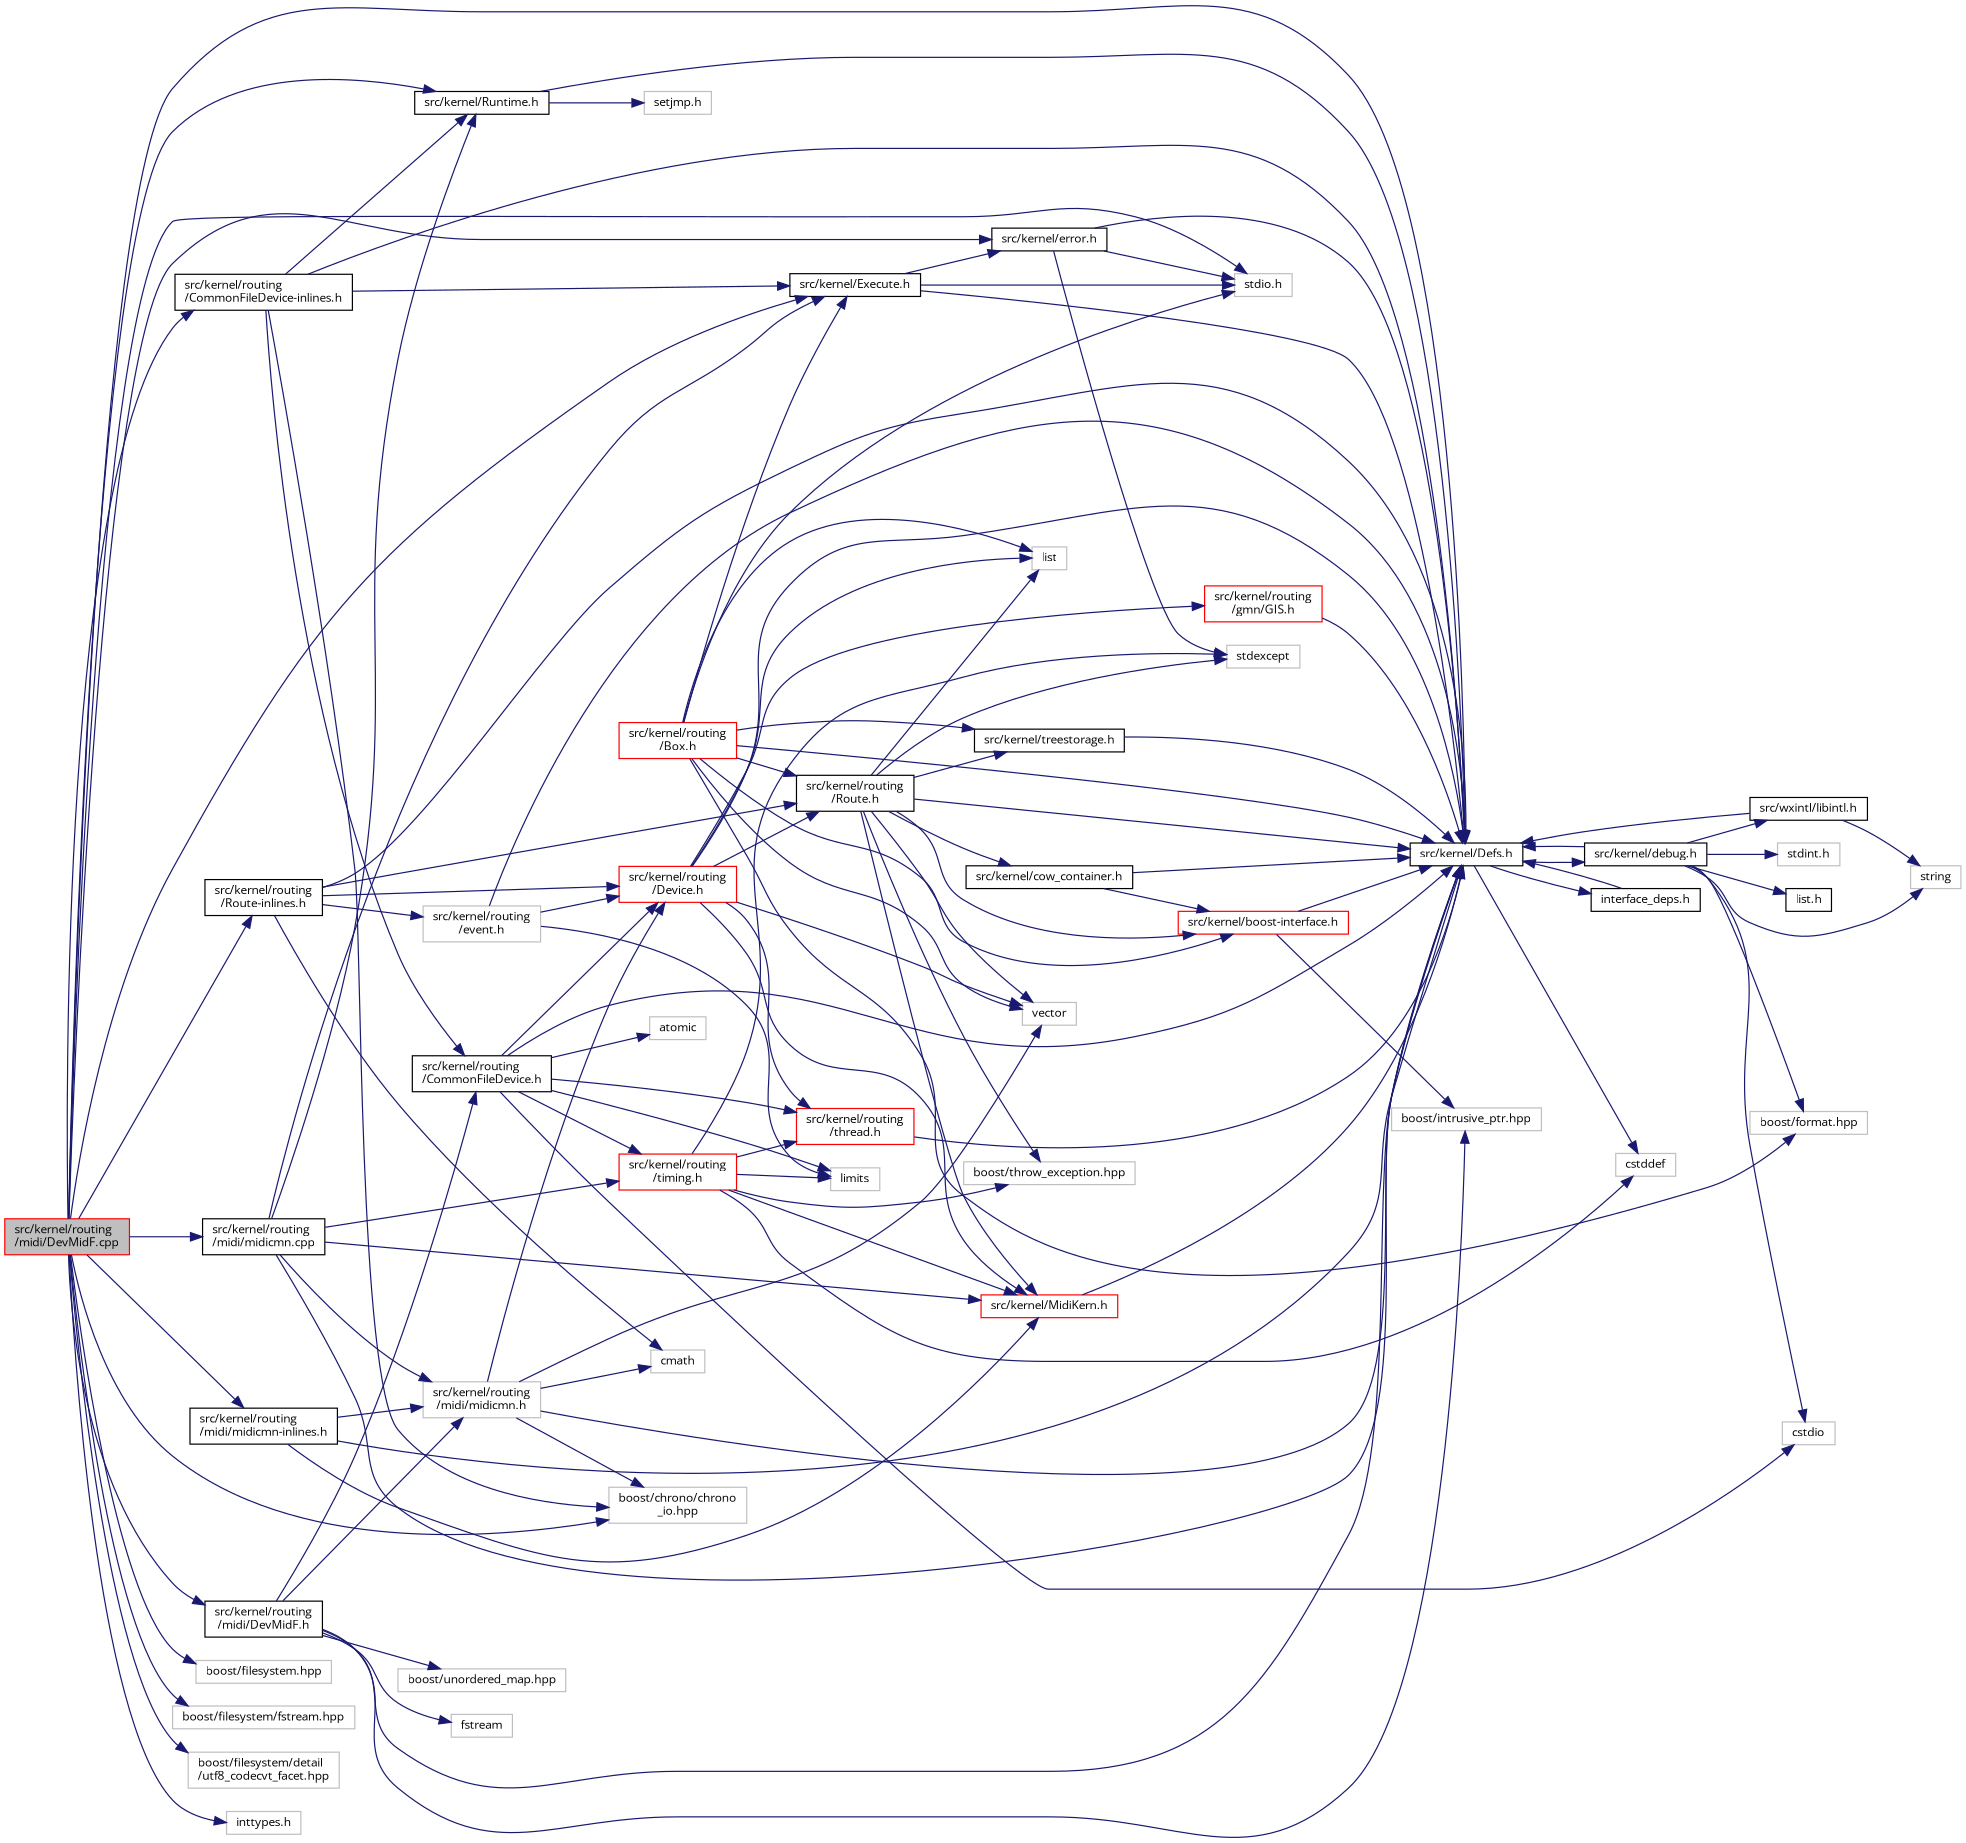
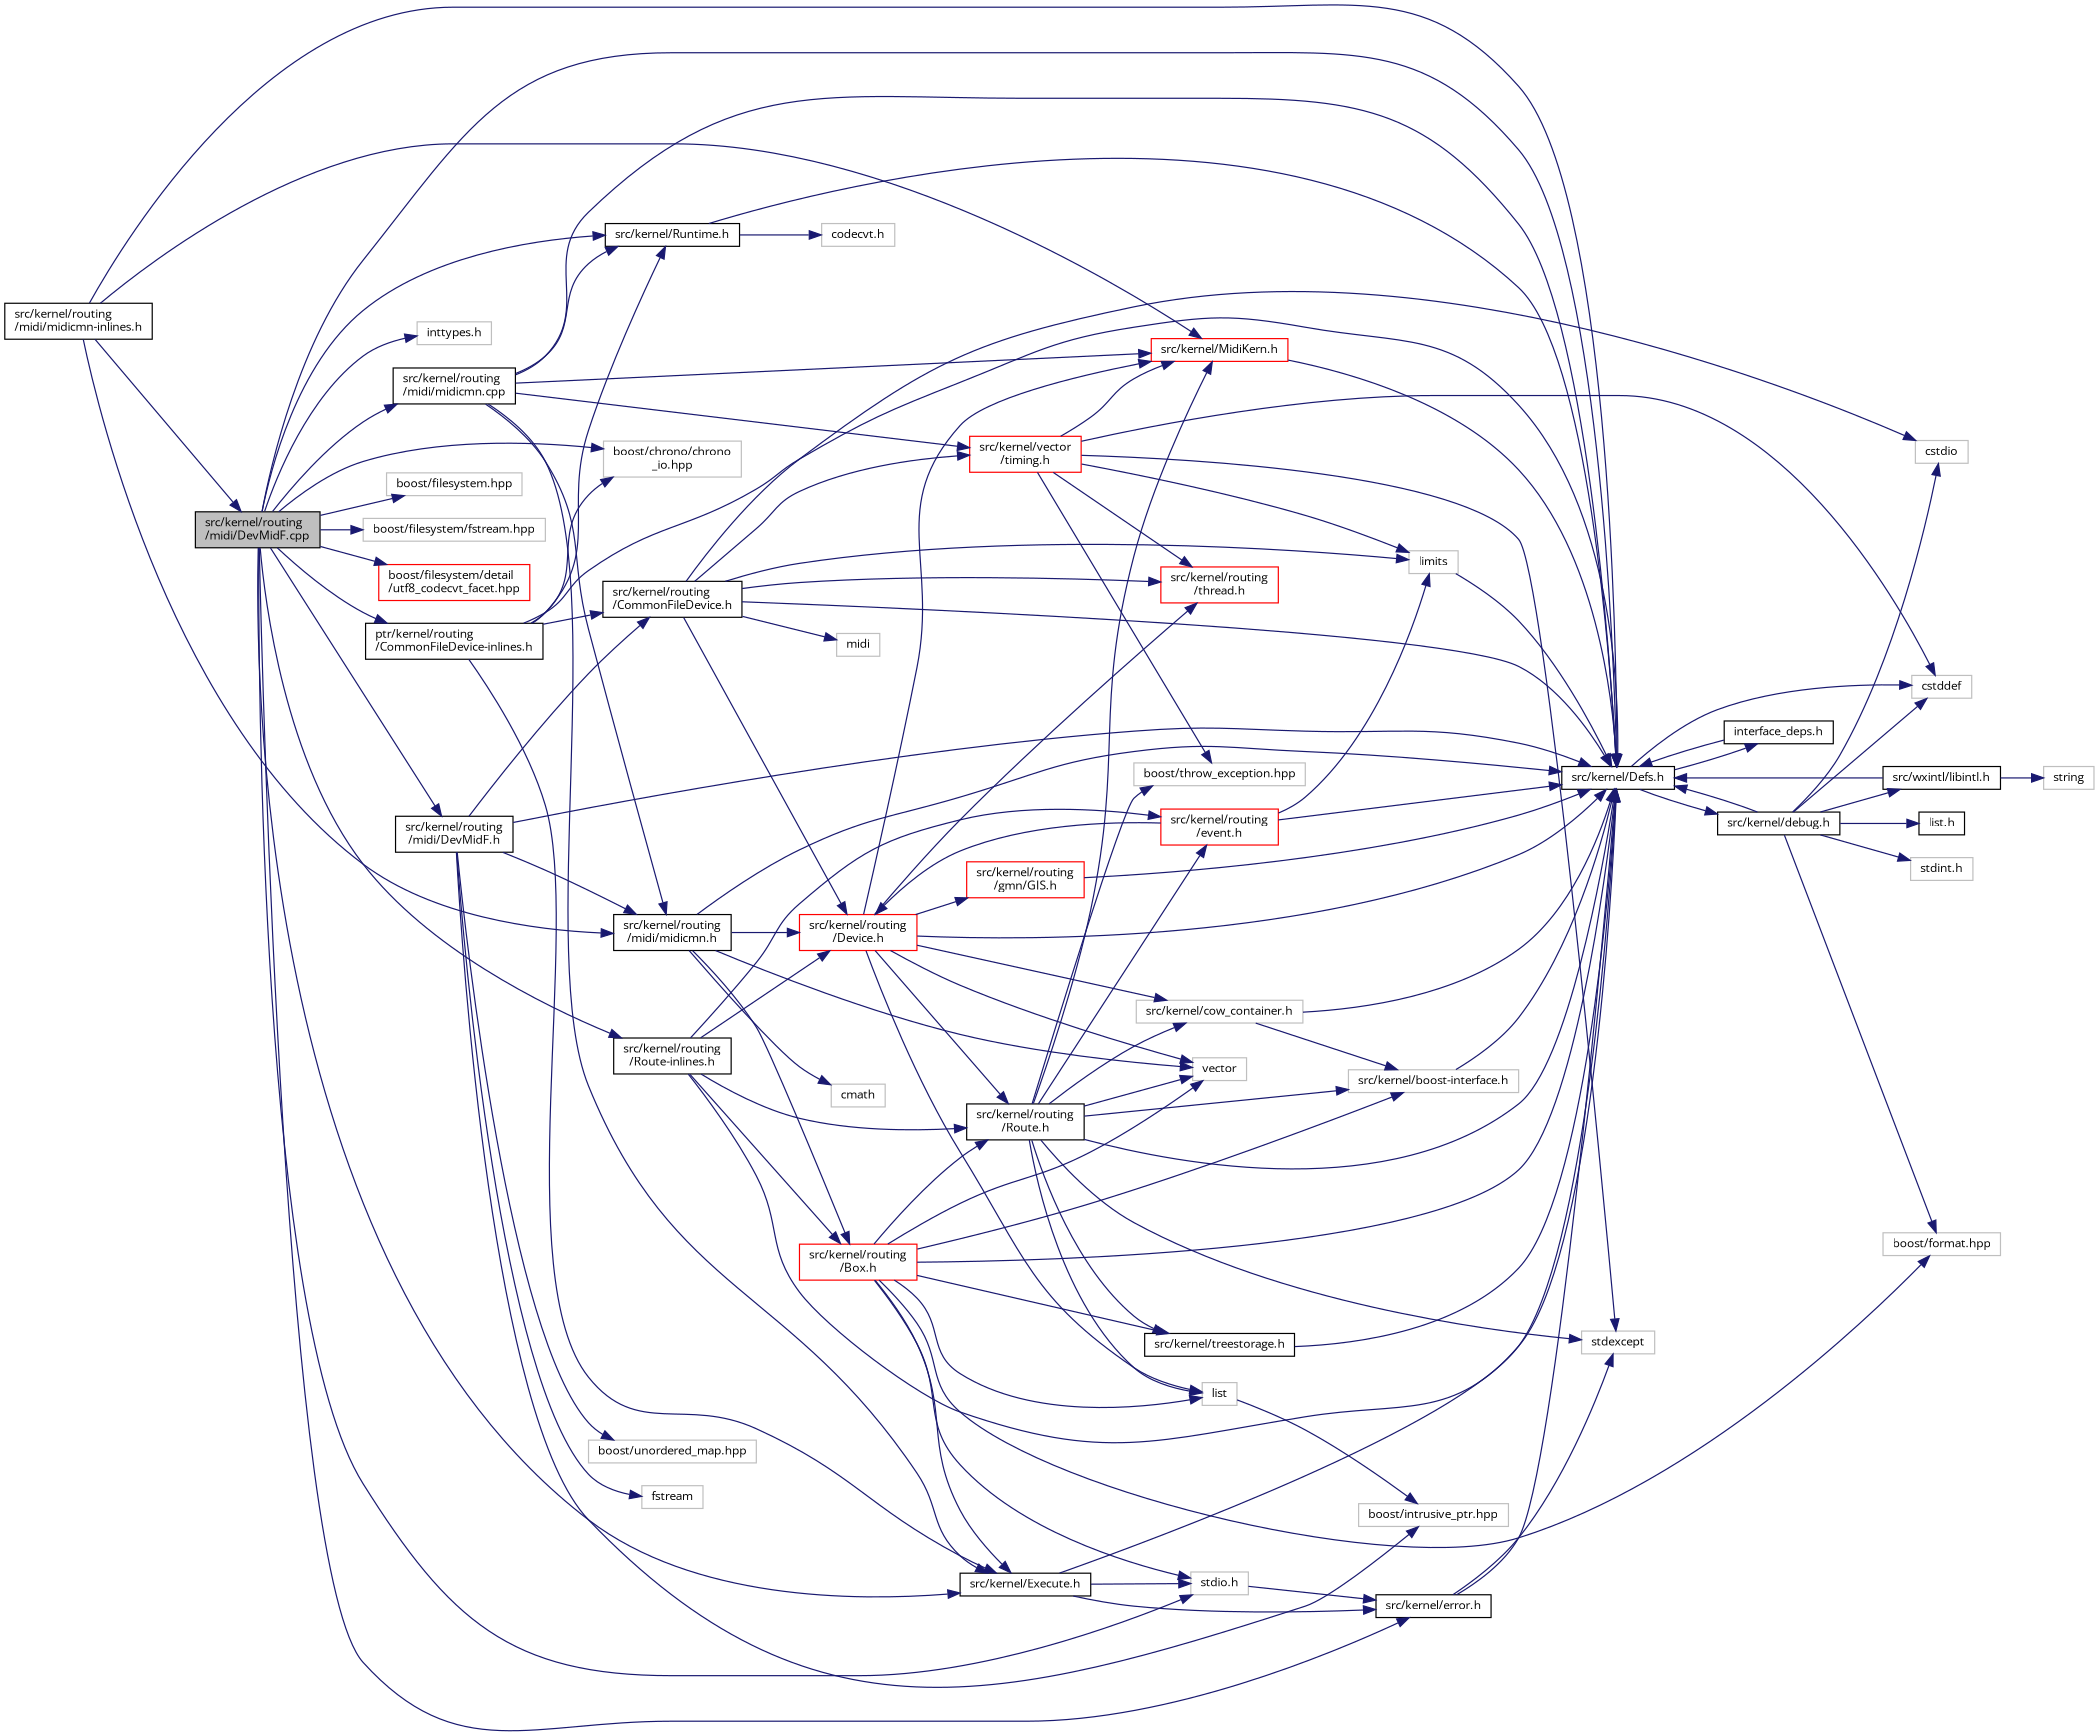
node "setjmp.h": label "setjmp.h" -> "codecvt.h"
edge "src/kernel/error.h" -> "stdio.h": reversed
node "src/kernel/routing /CommonFileDevice-inlines.h": label "src/kernel/routing /CommonFileDevice-inlines.h" -> "ptr/kernel/routing /CommonFileDevice-inlines.h"
node "src/kernel/cow_container.h": color black -> grey75
node "src/kernel/boost-interface.h": color red -> grey75
node "src/kernel/routing /event.h": color grey75 -> red
edge "src/kernel/debug.h" -> "string": now "src/kernel/debug.h" -> "cstddef"
edge "src/kernel/routing /Device.h" -> "src/kernel/cow_container.h": added
edge "src/kernel/routing /Route.h" -> "src/kernel/routing /event.h": added
edge "src/kernel/boost-interface.h" -> "boost/intrusive_ptr.hpp": now "list" -> "boost/intrusive_ptr.hpp"
node "atomic": label "atomic" -> "midi"
edge "src/kernel/routing /thread.h" -> "src/kernel/Defs.h": now "limits" -> "src/kernel/Defs.h"
edge "src/kernel/routing /Route-inlines.h" -> "cmath": now "src/kernel/routing /Route-inlines.h" -> "src/kernel/routing /Box.h"
node "src/kernel/routing /timing.h": label "src/kernel/routing /timing.h" -> "src/kernel/vector /timing.h"
node "src/kernel/routing /midi/DevMidF.cpp": color red -> black
edge "src/kernel/routing /midi/DevMidF.cpp" -> "src/kernel/routing /midi/midicmn-inlines.h": reversed
node "src/kernel/routing /midi/midicmn.h": color grey75 -> black
edge "src/kernel/routing /midi/midicmn.h" -> "boost/chrono/chrono _io.hpp": now "src/kernel/routing /midi/midicmn.h" -> "src/kernel/routing /Box.h"
node "boost/filesystem/detail /utf8_codecvt_facet.hpp": color grey75 -> red
